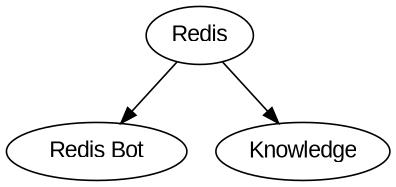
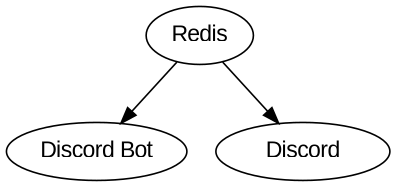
node "Redis Bot": label "Redis Bot" -> "Discord Bot"
node "Knowledge": label "Knowledge" -> "Discord"
